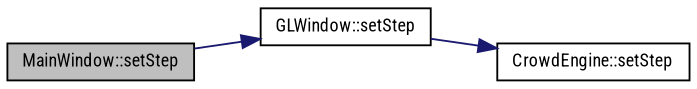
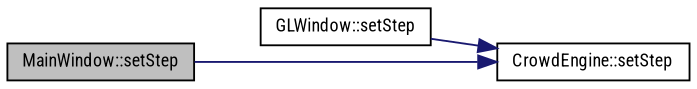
edge "MainWindow::setStep" -> "GLWindow::setStep": now "MainWindow::setStep" -> "CrowdEngine::setStep"
